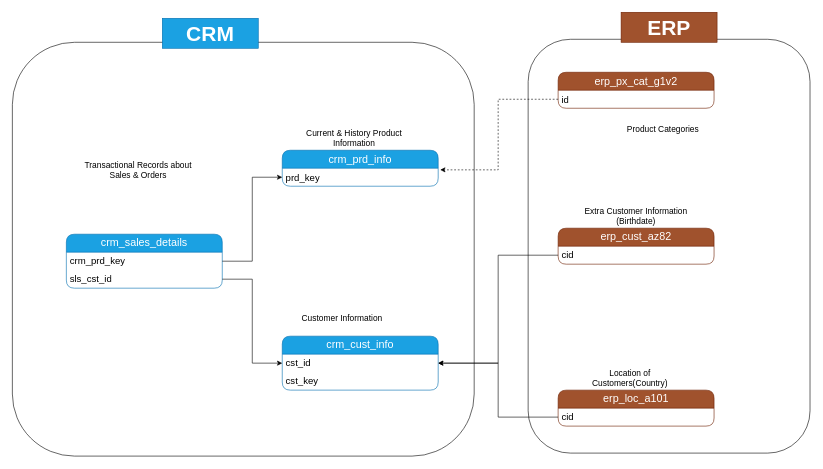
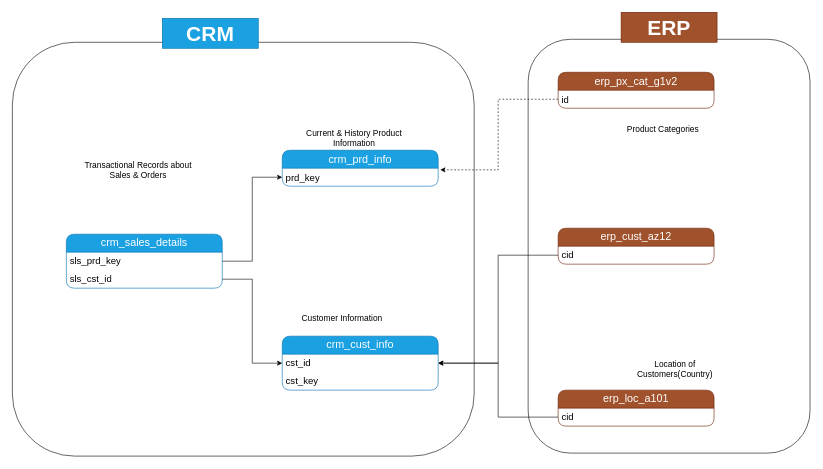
node "Extra Customer Information (Birthdate)": removed
node "erp_cust_az82": label "erp_cust_az82" -> "erp_cust_az12"
node "crm_prd_key": label "crm_prd_key" -> "sls_prd_key"
node "Location of Customers(Country)": moved (630, 378) -> (675, 369)
